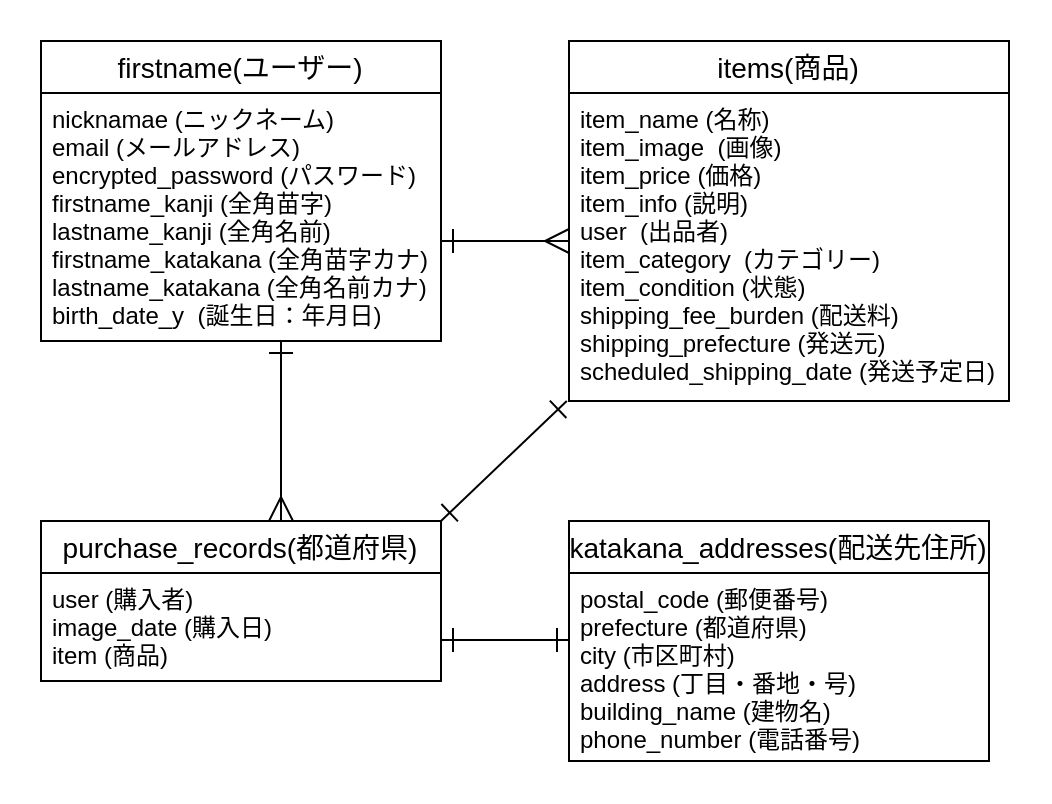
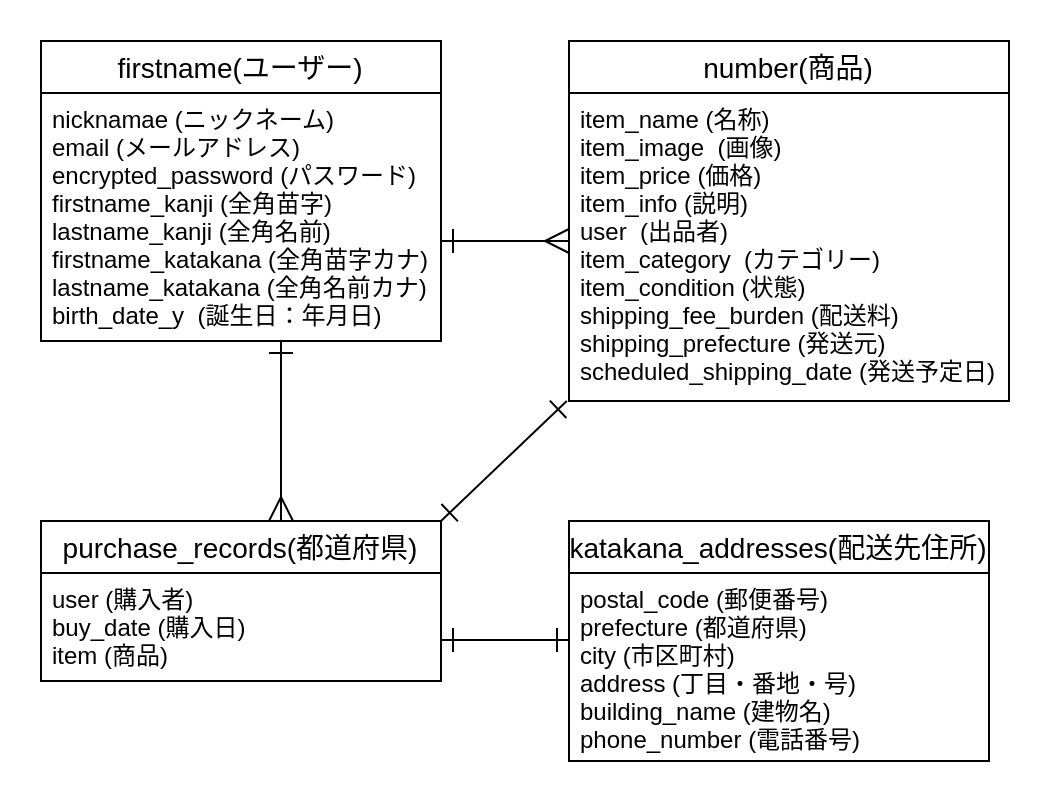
node "items(商品)": label "items(商品)" -> "number(商品)"
node "user (購入者) image_date (購入日) item (商品)": label "user (購入者) image_date (購入日) item (商品)" -> "user (購入者) buy_date (購入日) item (商品)"
